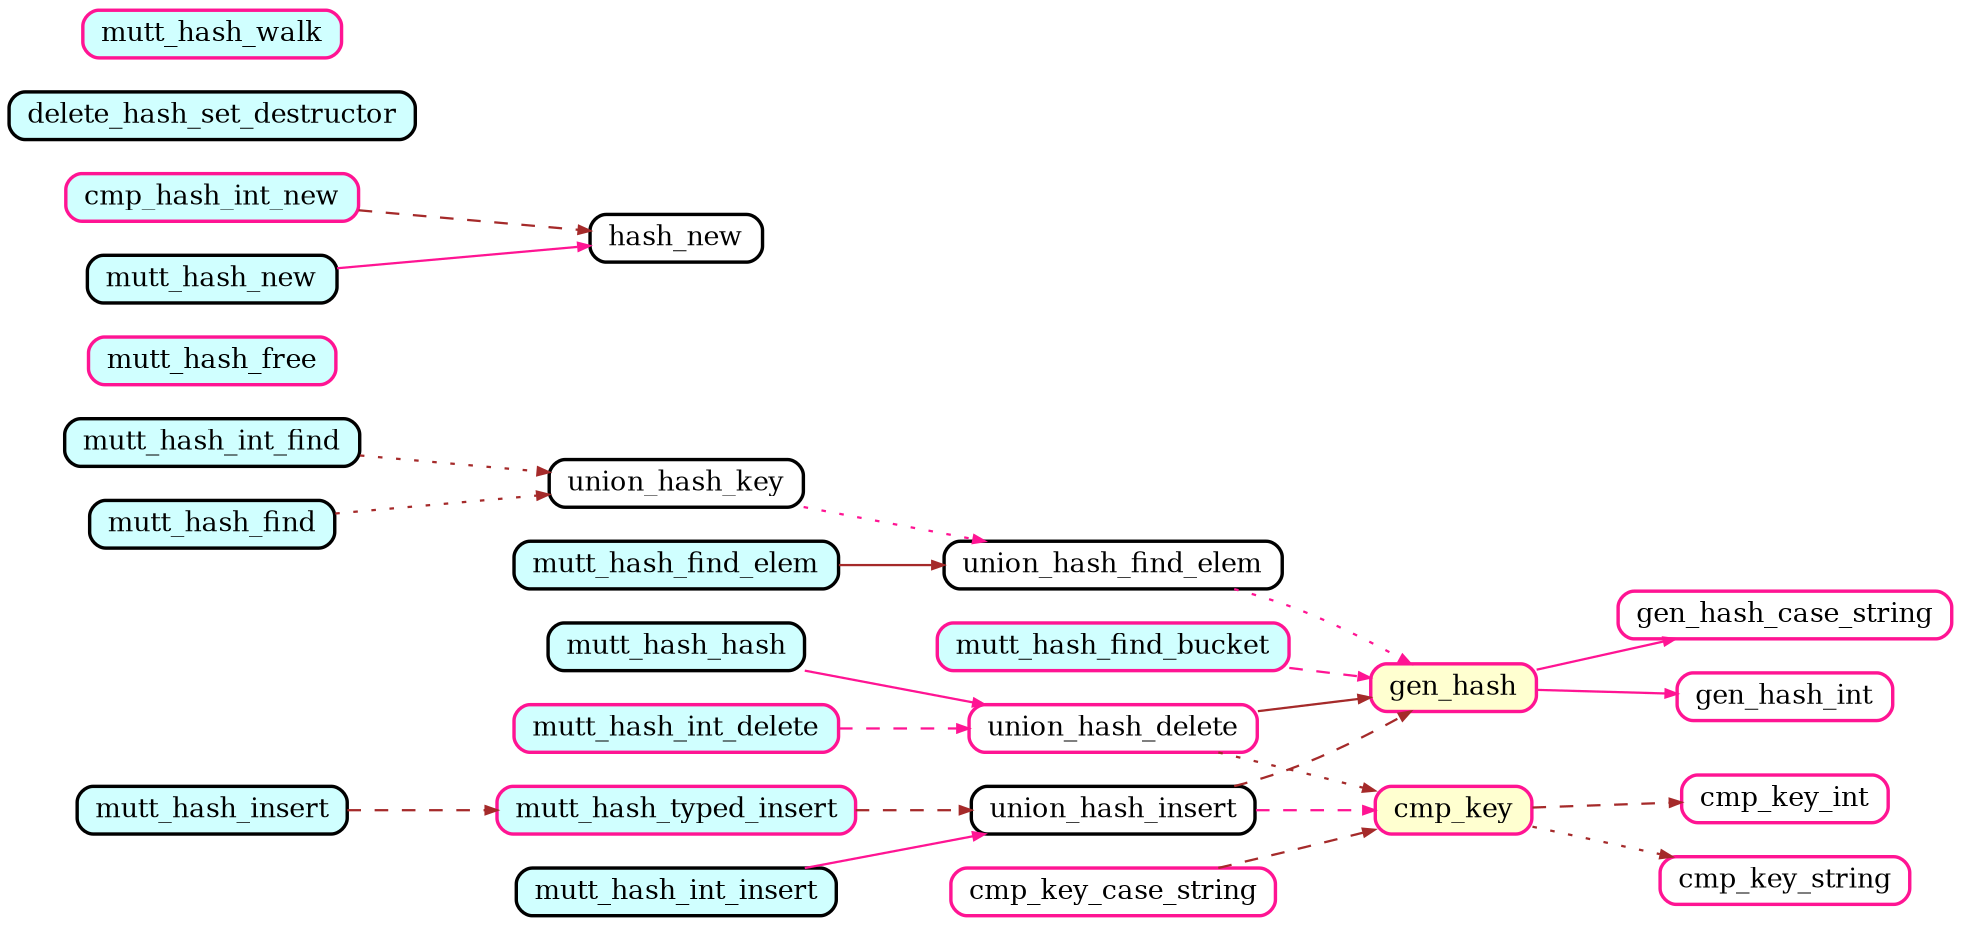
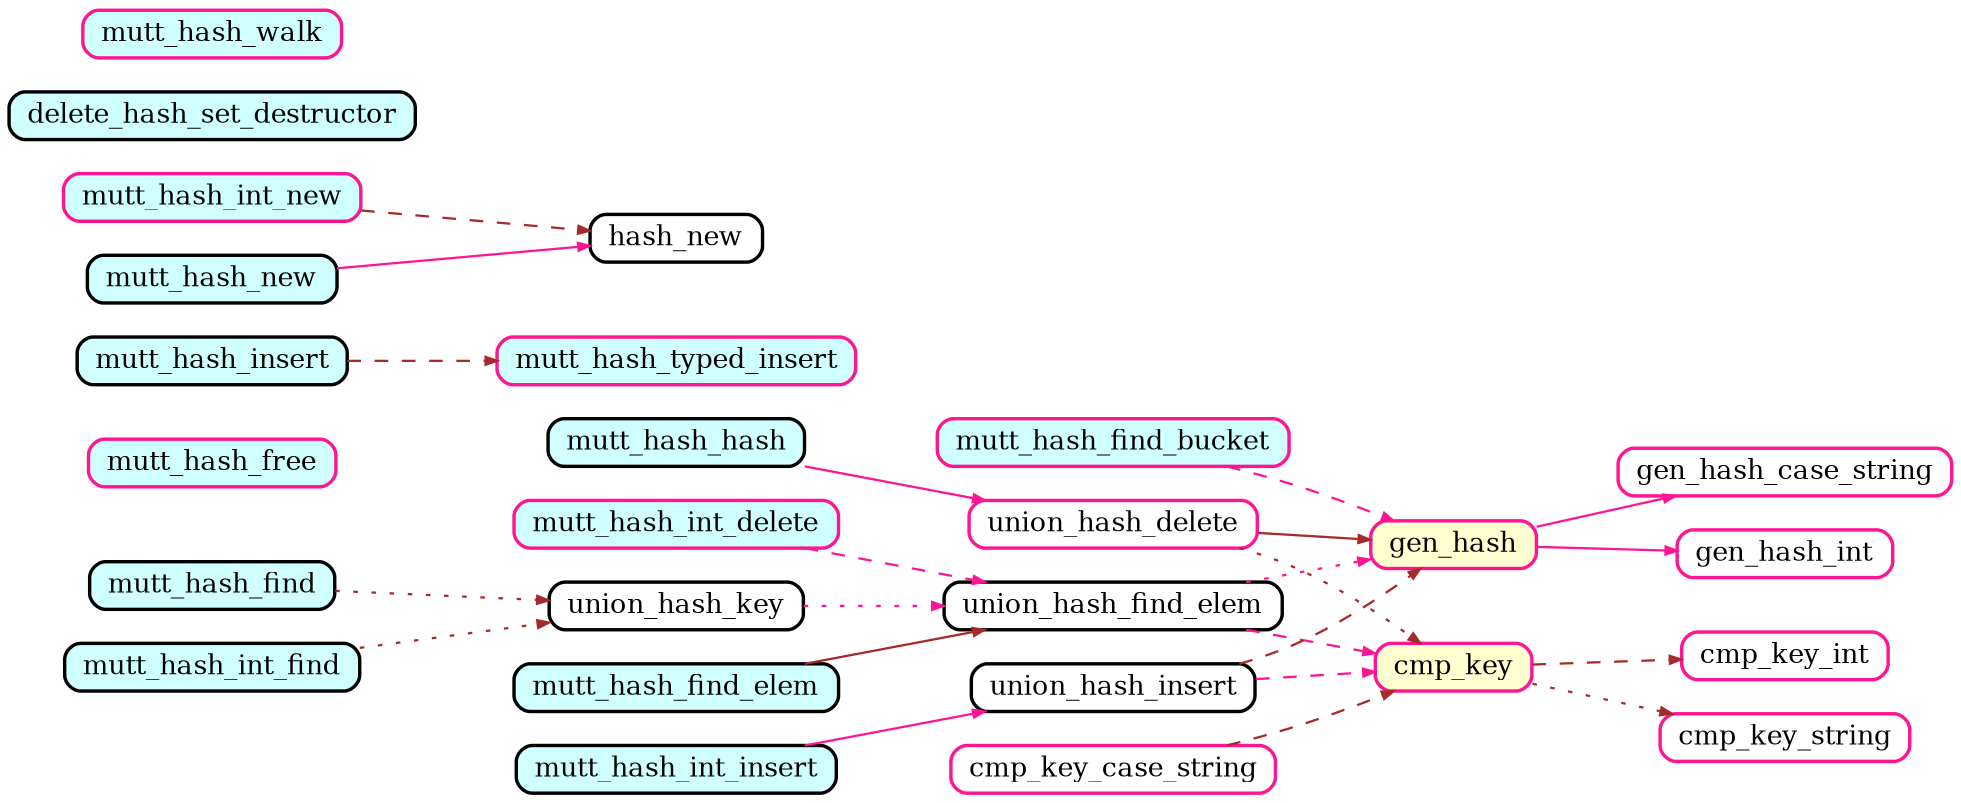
node "cmp_hash_int_new": label "cmp_hash_int_new" -> "mutt_hash_int_new"
edge "union_hash_find_elem" -> "cmp_key": added
edge "mutt_hash_int_delete" -> "union_hash_delete": now "mutt_hash_int_delete" -> "union_hash_find_elem"
edge "mutt_hash_typed_insert" -> "union_hash_insert": removed
